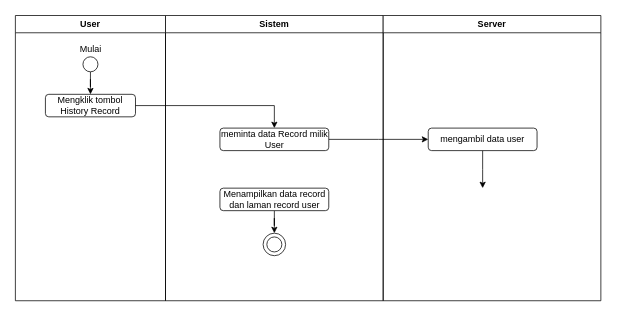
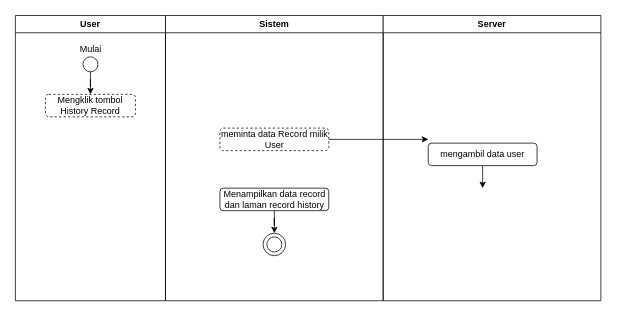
node "Mengklik tombol History Record": style solid -> dashed
edge "Mengklik tombol History Record" -> "meminta data Record milik User": removed
node "meminta data Record milik User": style solid -> dashed
node "mengambil data user": moved (482, 139) -> (482, 154)
node "Menampilkan data record dan laman record user": label "Menampilkan data record dan laman record user" -> "Menampilkan data record dan laman record history"
